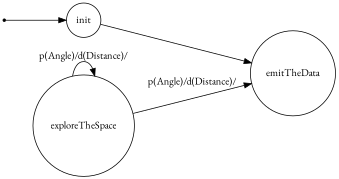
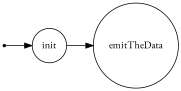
node "exploreTheSpace": removed
